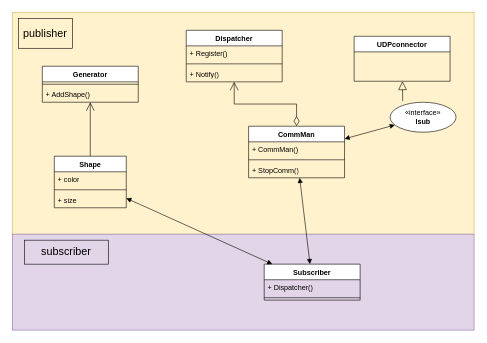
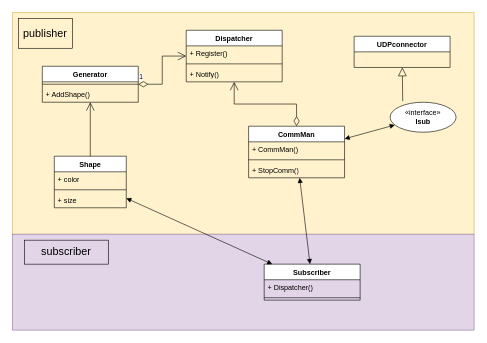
node "UDPconnector": size 96x45 -> 96x31
edge "Dispatcher" -- "Generator": added, label "1"
